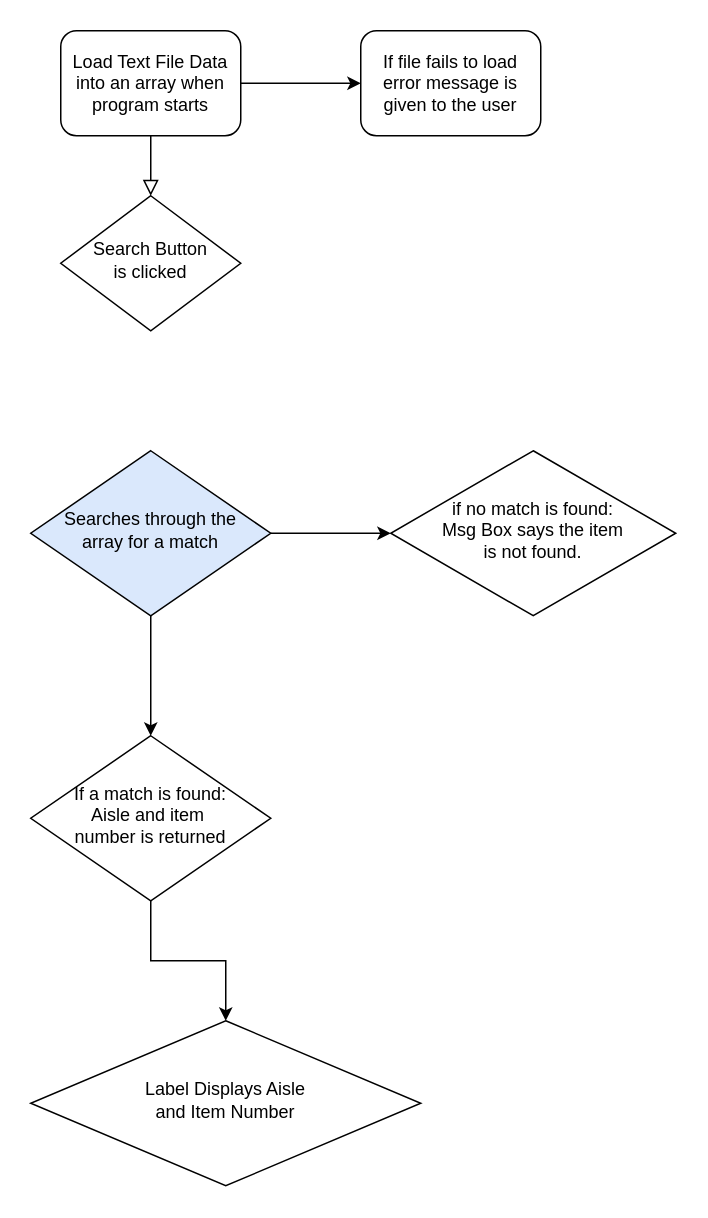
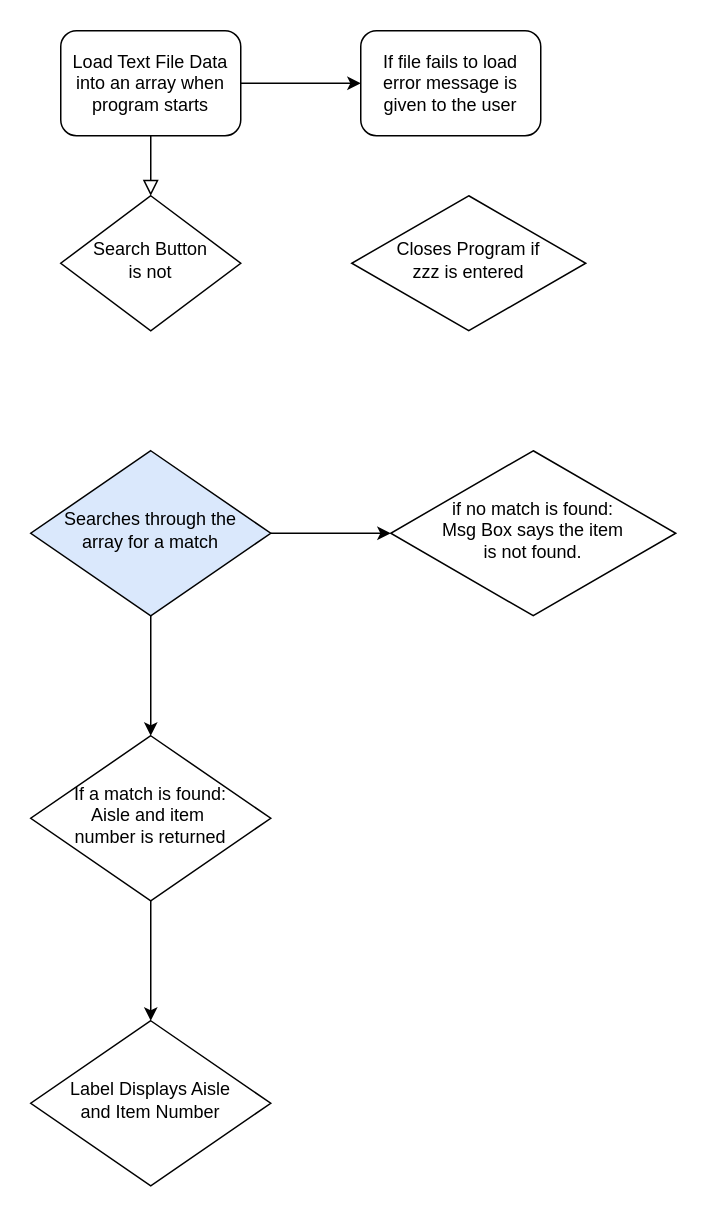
node "Search Button is clicked": label "Search Button is clicked" -> "Search Button is not"
node "Closes Program if zzz is entered": added
node "Label Displays Aisle and Item Number": size 390x165 -> 240x165
